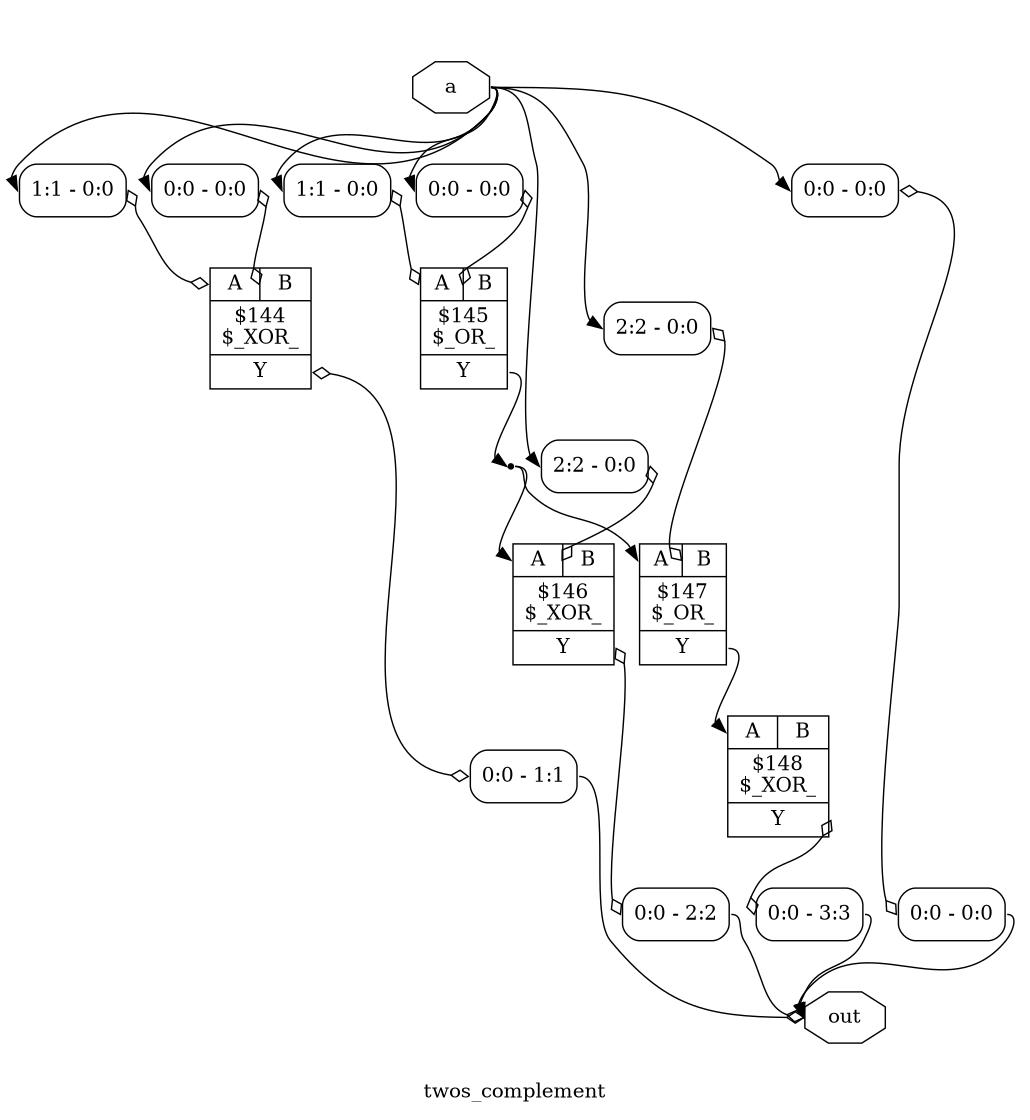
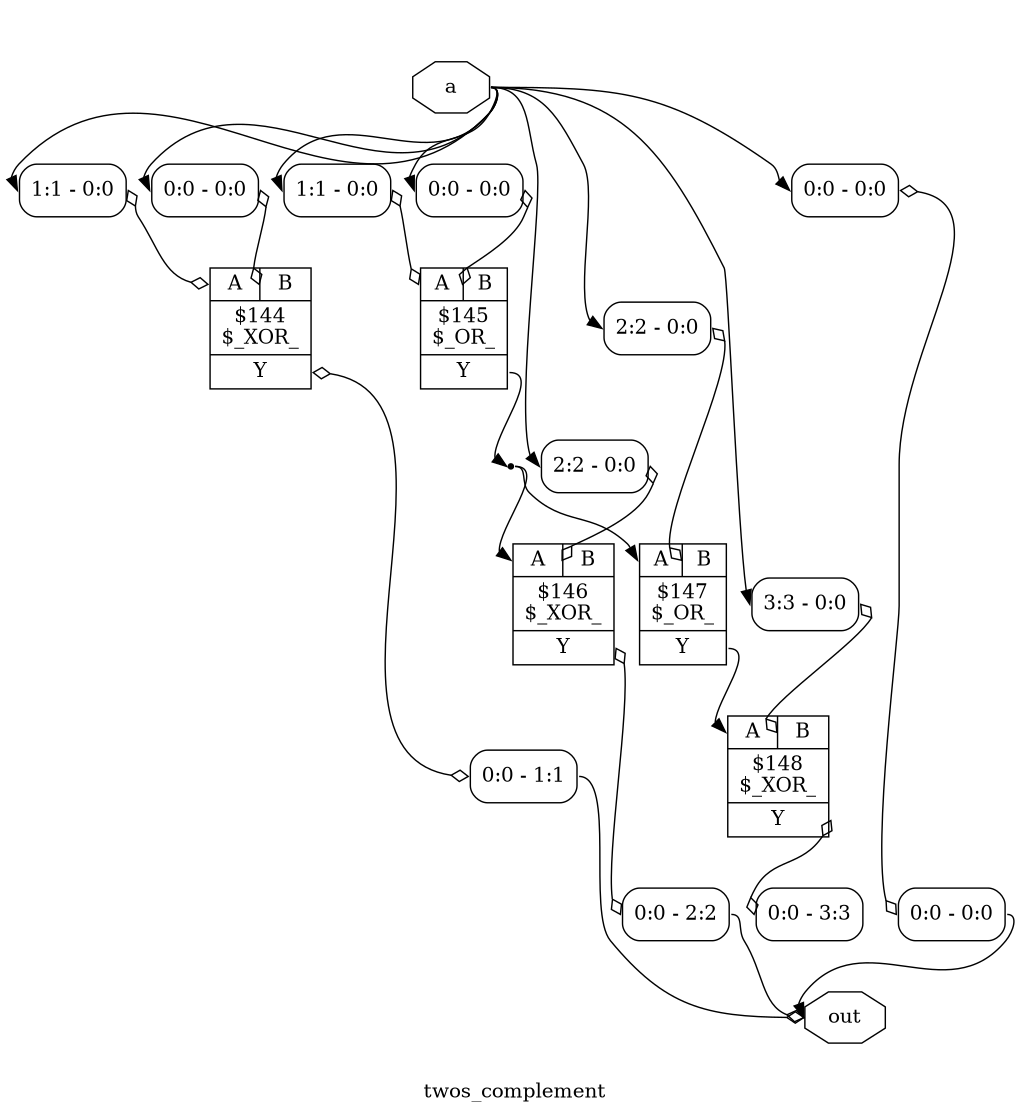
node "3:3 - 0:0": added
edge "0:0 - 3:3" -> "out": removed
